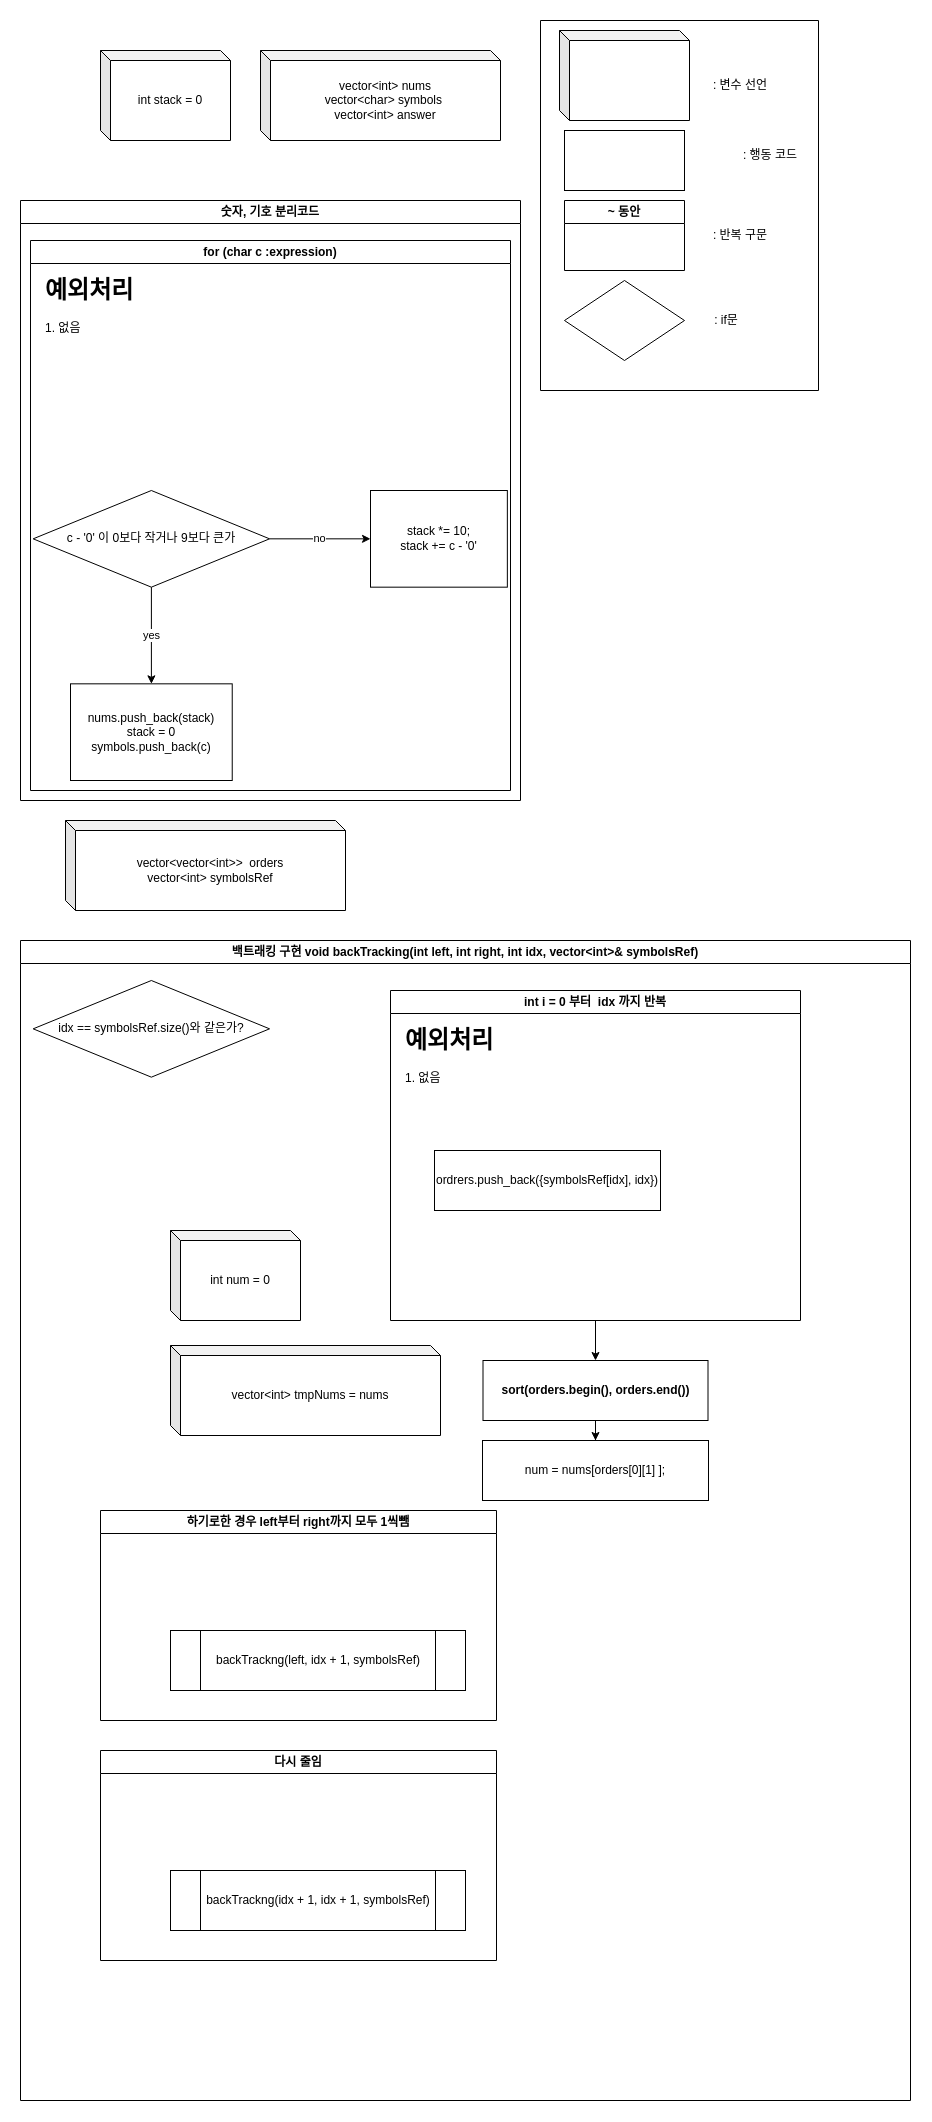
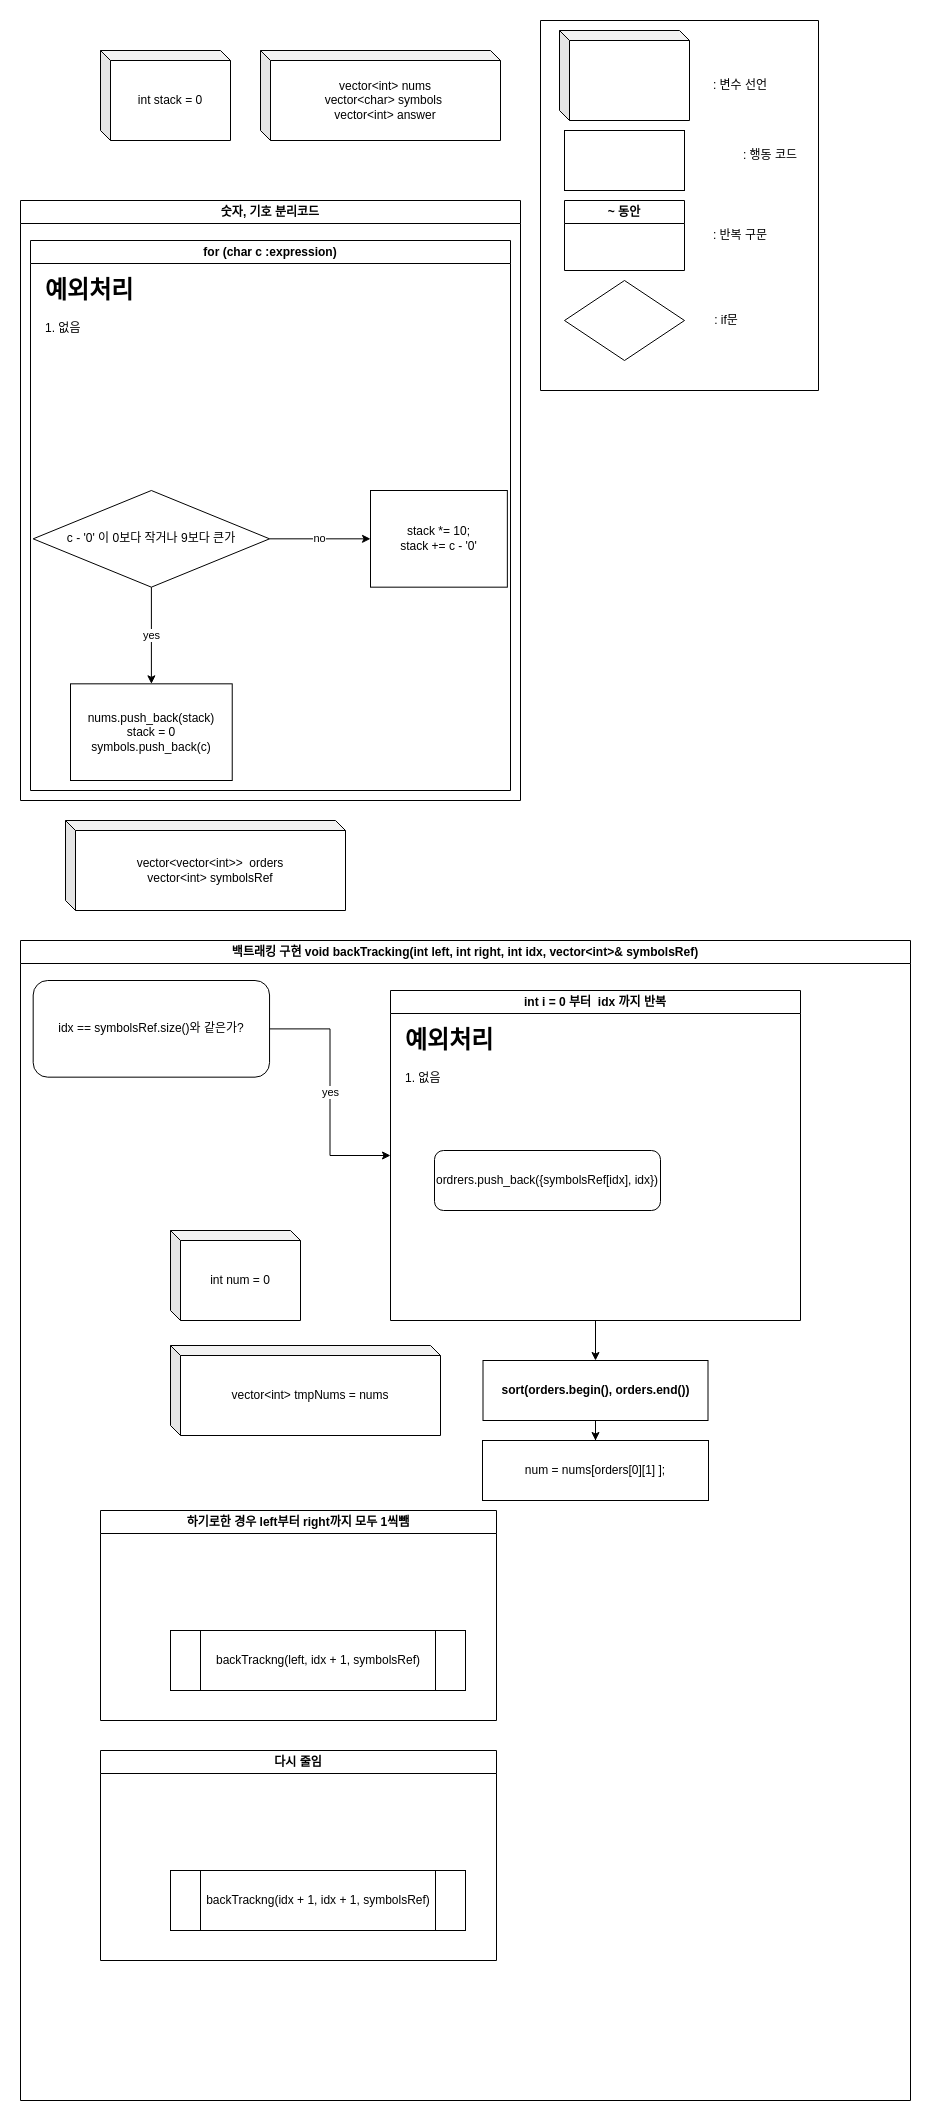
node "idx == symbolsRef.size()와 같은가?": shape diamond -> rounded rectangle
edge "idx == symbolsRef.size()와 같은가?" -> "int i = 0 부터 idx 까지 반복": added, label "yes"
node "ordrers.push_back({symbolsRef[idx], idx})": shape rectangle -> rounded rectangle
